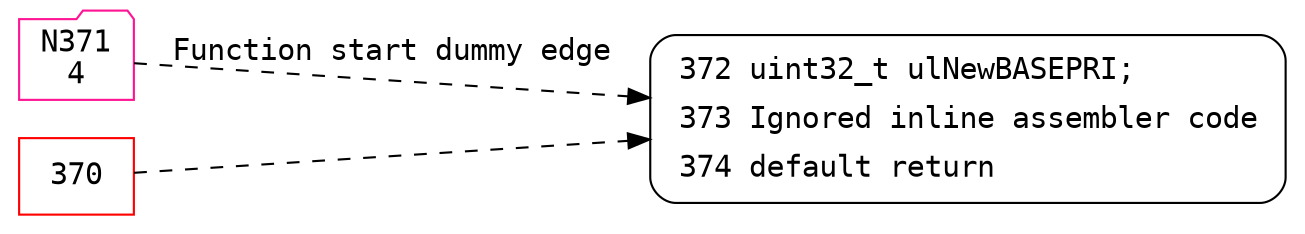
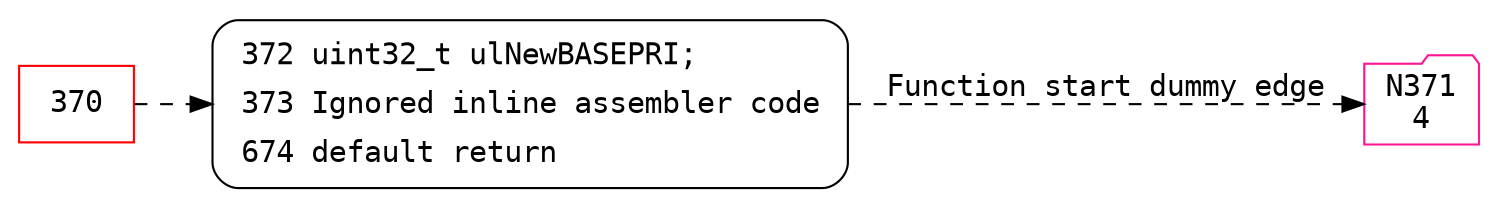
edge "N371 4" -> "372": reversed
node "372": text "374" -> "674"
